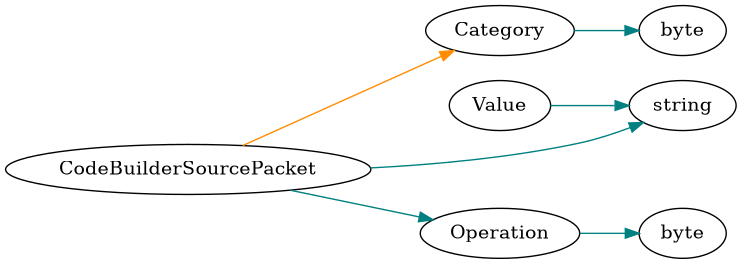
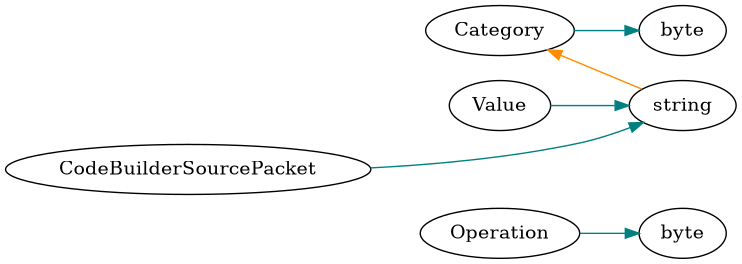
edge "CodeBuilderSourcePacket" -> "Category": now "string" -> "Category"
edge "CodeBuilderSourcePacket" -> "Operation": removed
